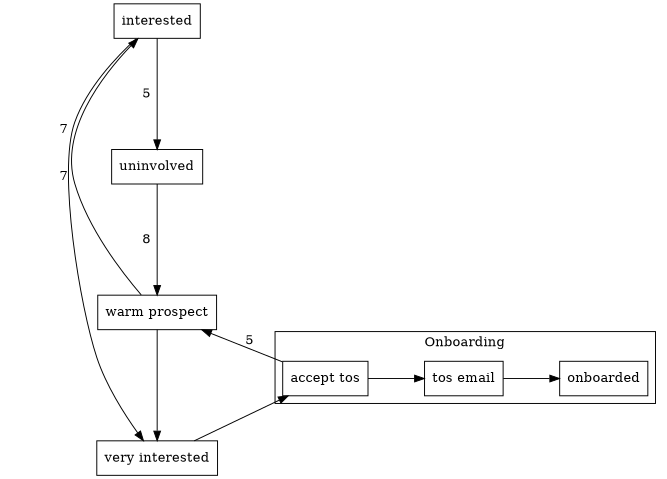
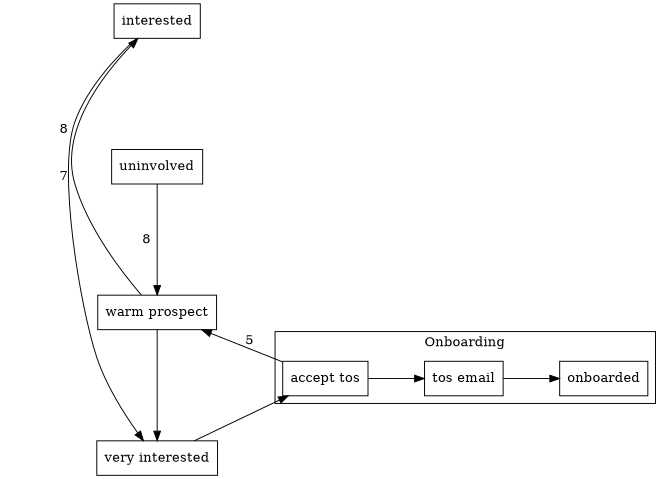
edge "interested" -> "uninvolved": removed, label "5"
edge "interested" -> "very interested": label "7" -> "8"
